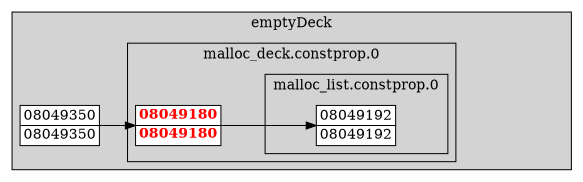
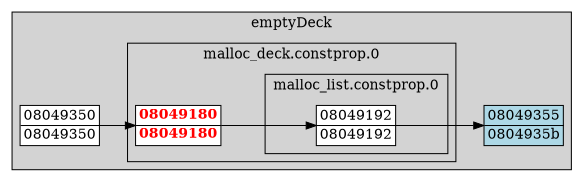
node "08049355": added
